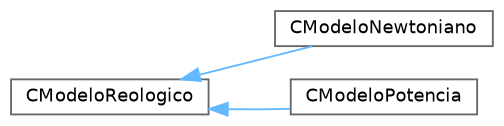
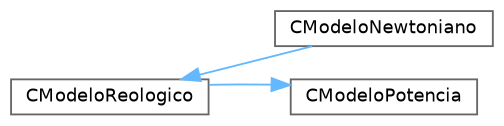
edge "CModeloPotencia" -> "CModeloReologico": reversed
